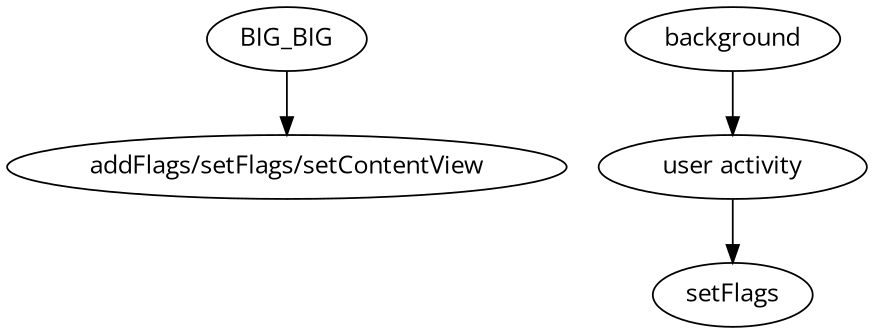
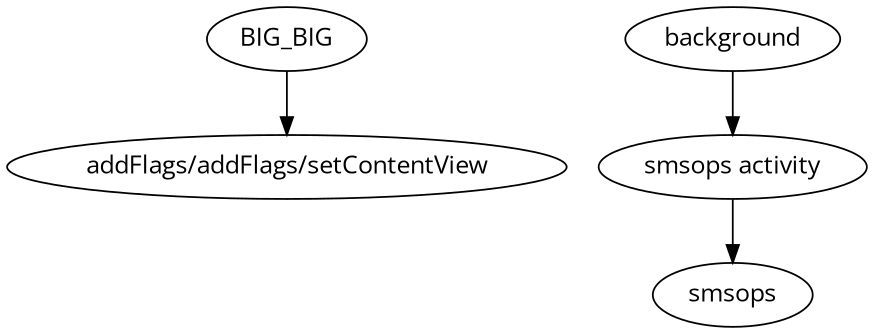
node "addFlags/setFlags/setContentView": label "addFlags/setFlags/setContentView" -> "addFlags/addFlags/setContentView"
node "user activity": label "user activity" -> "smsops activity"
node "setFlags": label "setFlags" -> "smsops"
